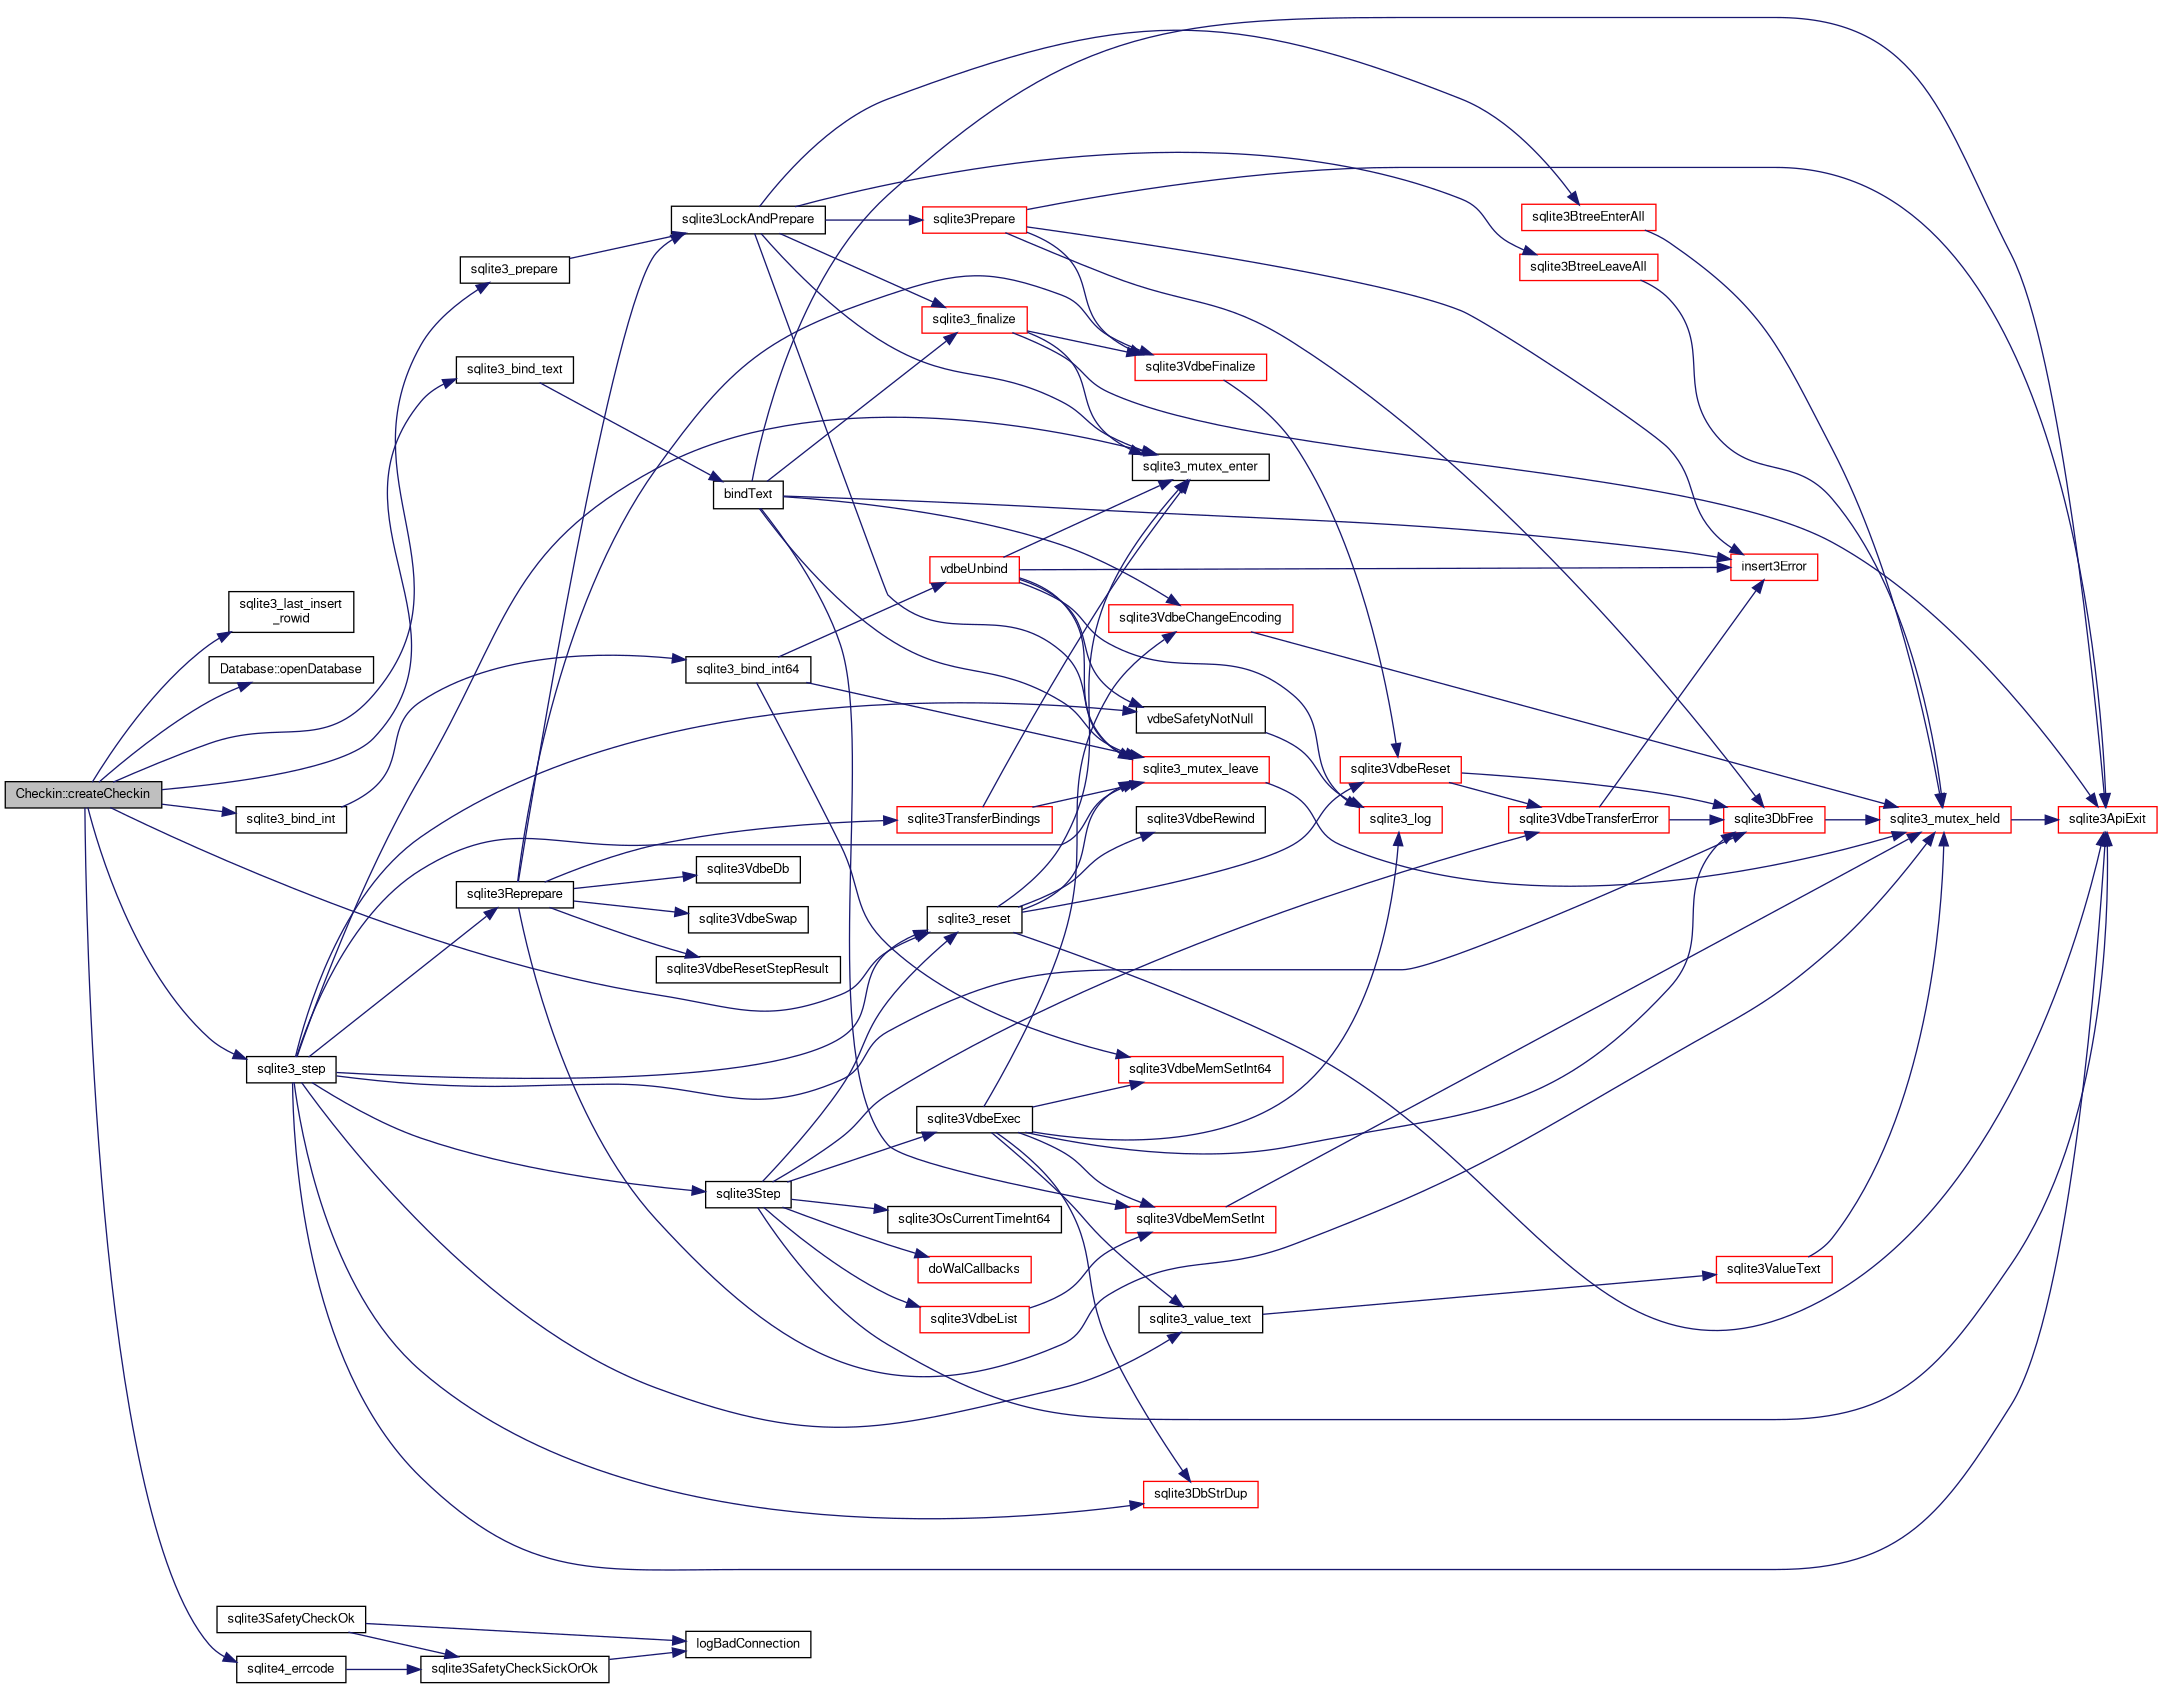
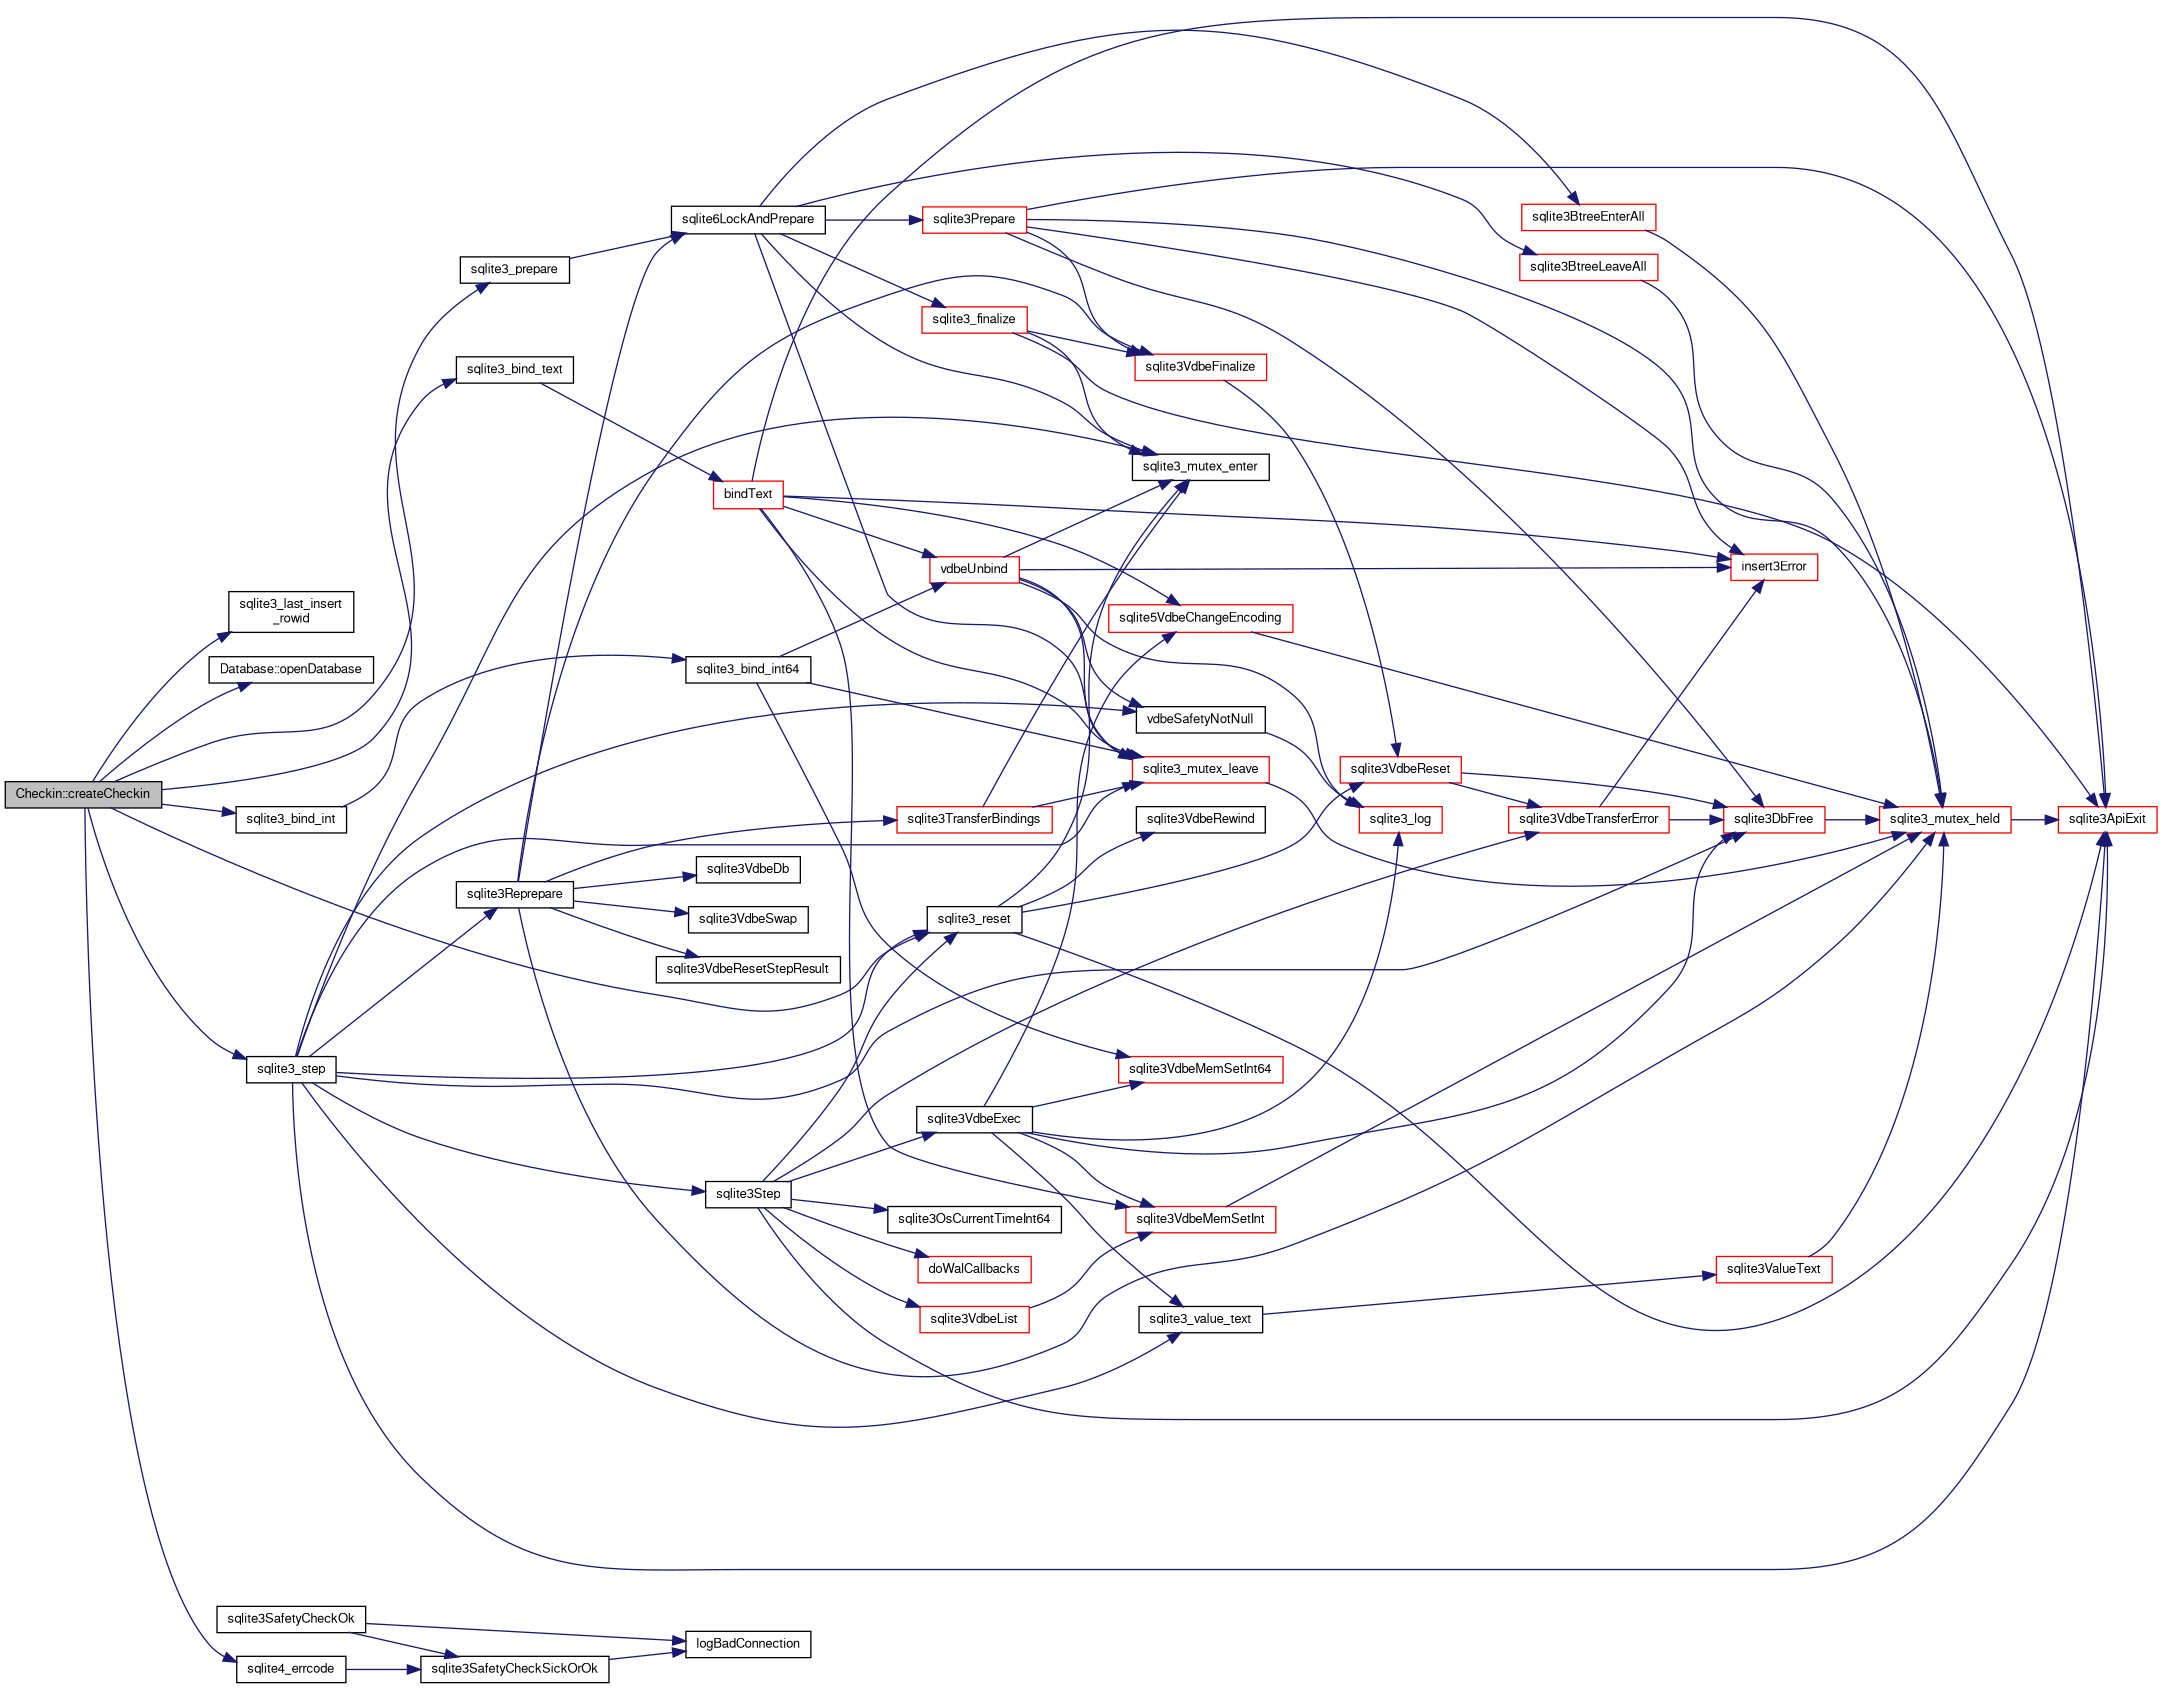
node "sqlite3LockAndPrepare": label "sqlite3LockAndPrepare" -> "sqlite6LockAndPrepare"
edge "sqlite3Prepare" -> "sqlite3_mutex_held": added
edge "bindText" -> "sqlite3_finalize": now "bindText" -> "vdbeUnbind"
node "bindText": color black -> red
node "sqlite3VdbeChangeEncoding": label "sqlite3VdbeChangeEncoding" -> "sqlite5VdbeChangeEncoding"
edge "sqlite3_reset" -> "sqlite3_mutex_leave": removed
node "sqlite3DbStrDup": removed
